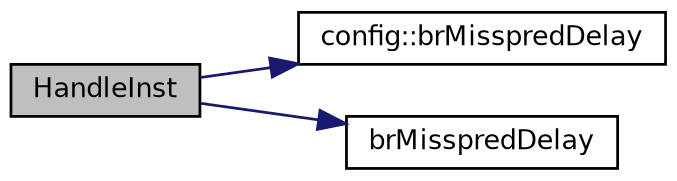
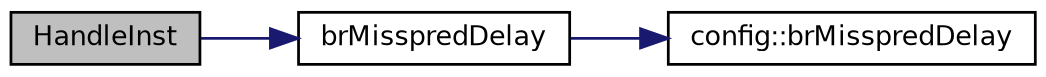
edge "HandleInst" -> "config::brMisspredDelay": now "brMisspredDelay" -> "config::brMisspredDelay"
